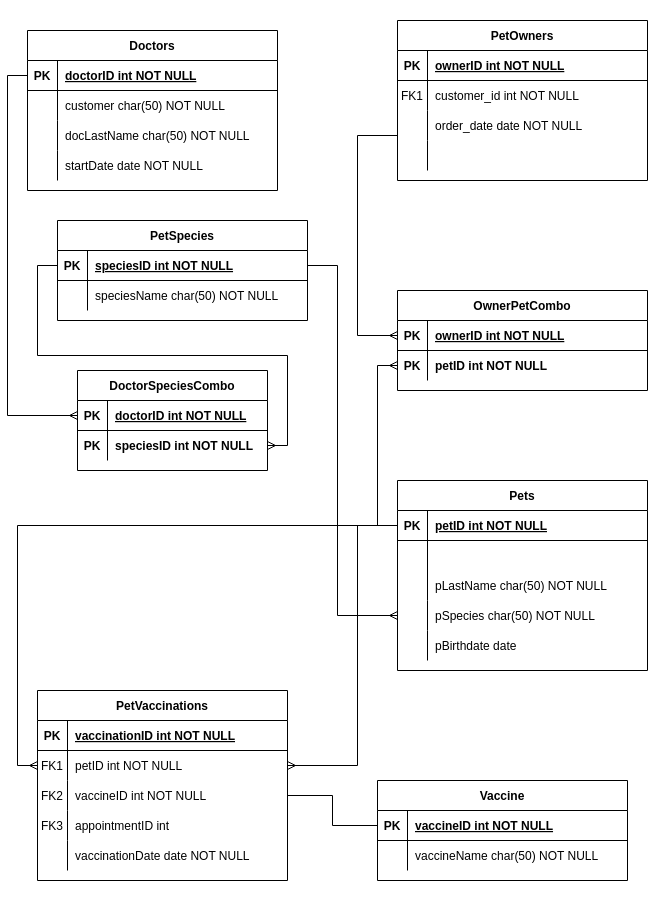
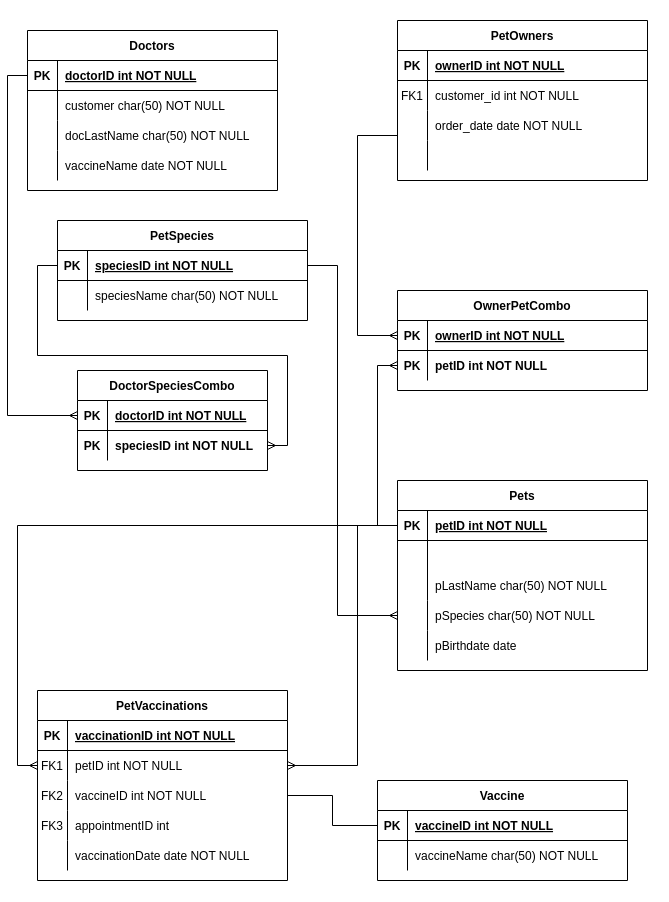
node "startDate date NOT NULL": label "startDate date NOT NULL" -> "vaccineName date NOT NULL"
